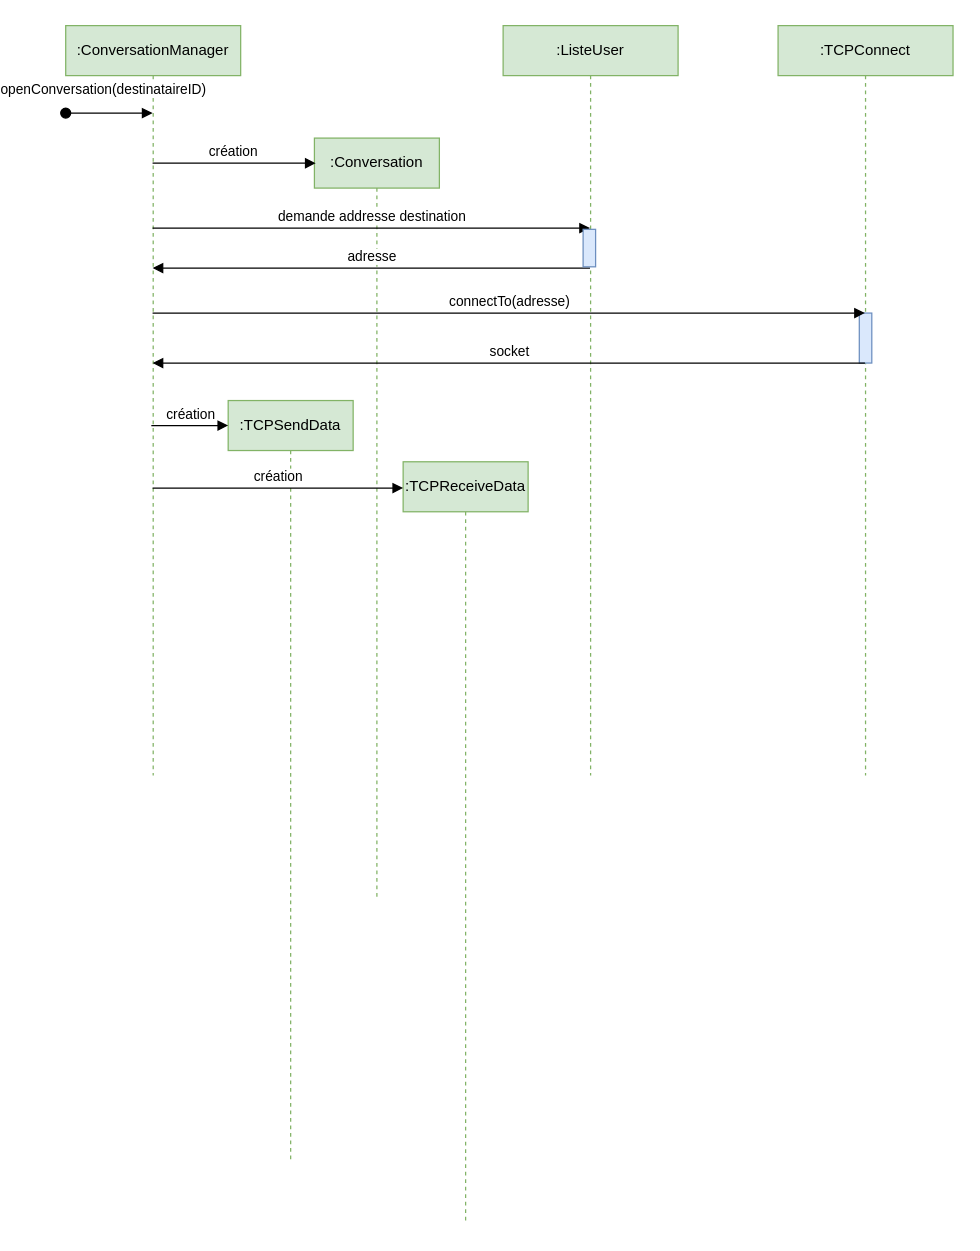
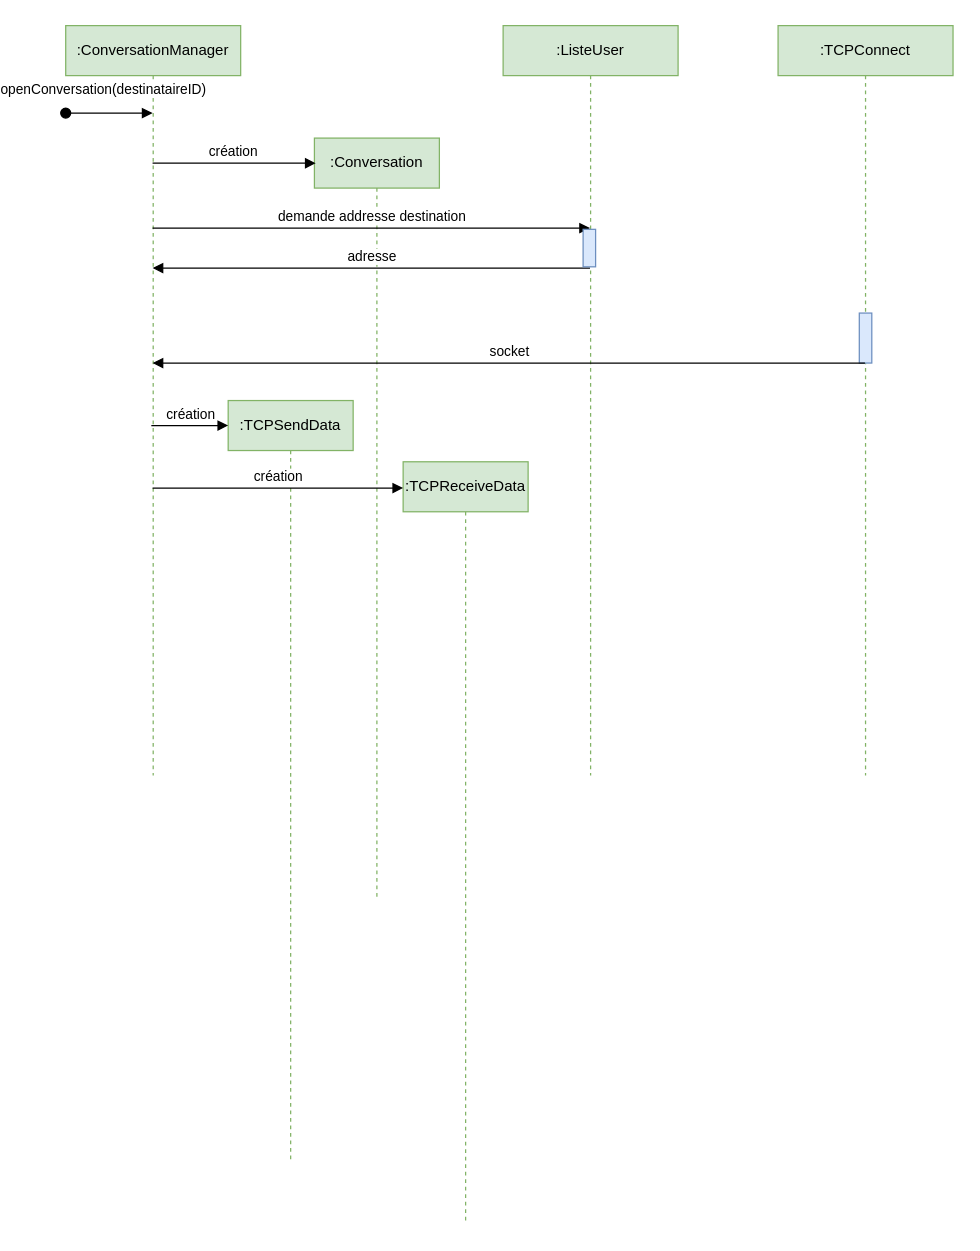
edge ":ConversationManager" -> ":TCPConnect": removed, label "connectTo(adresse)"
